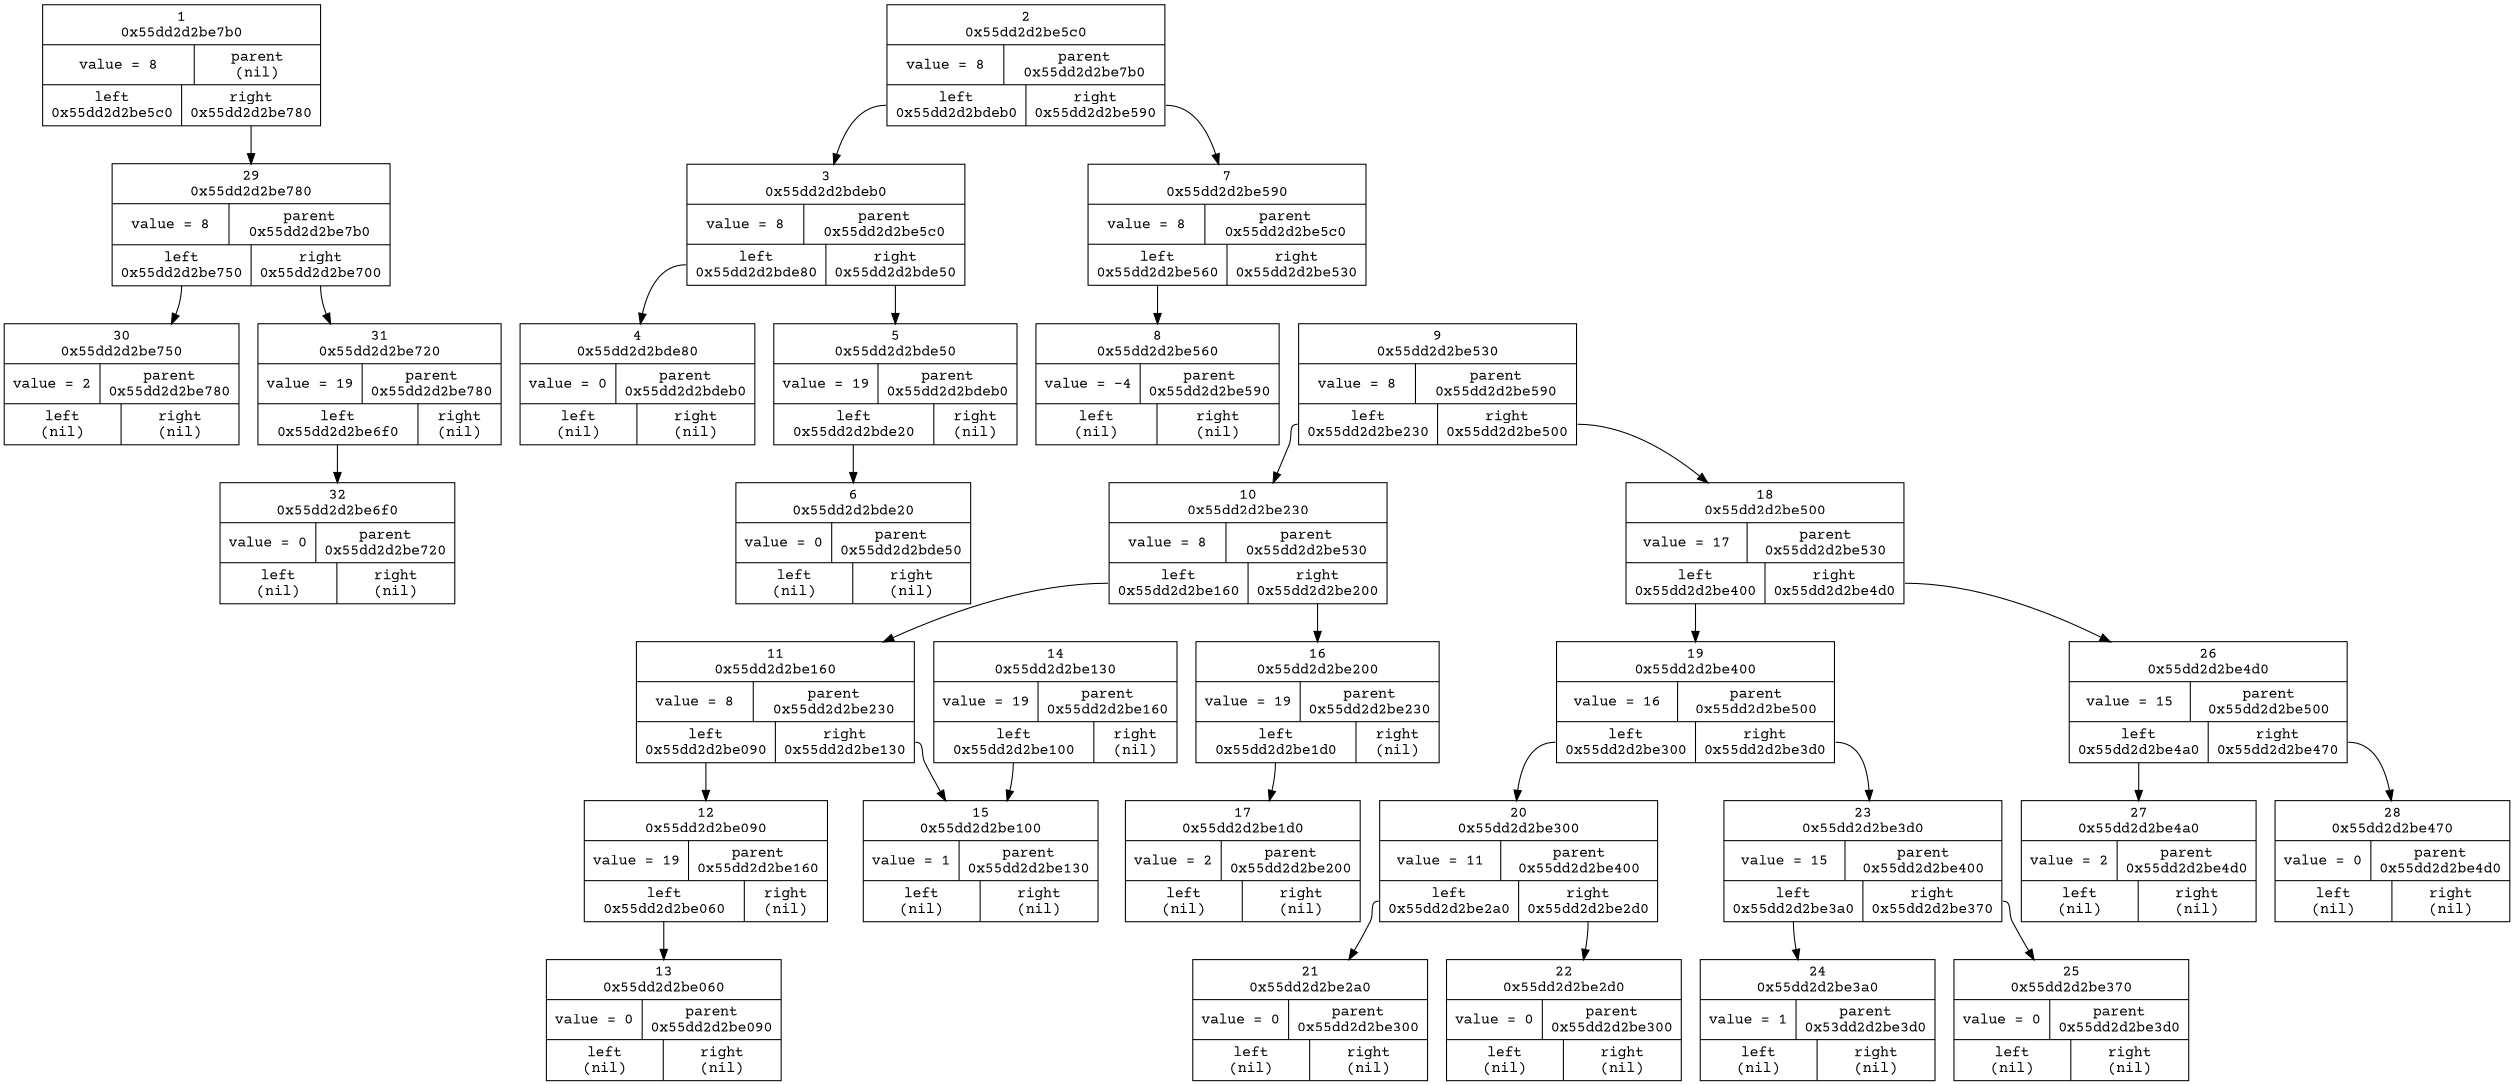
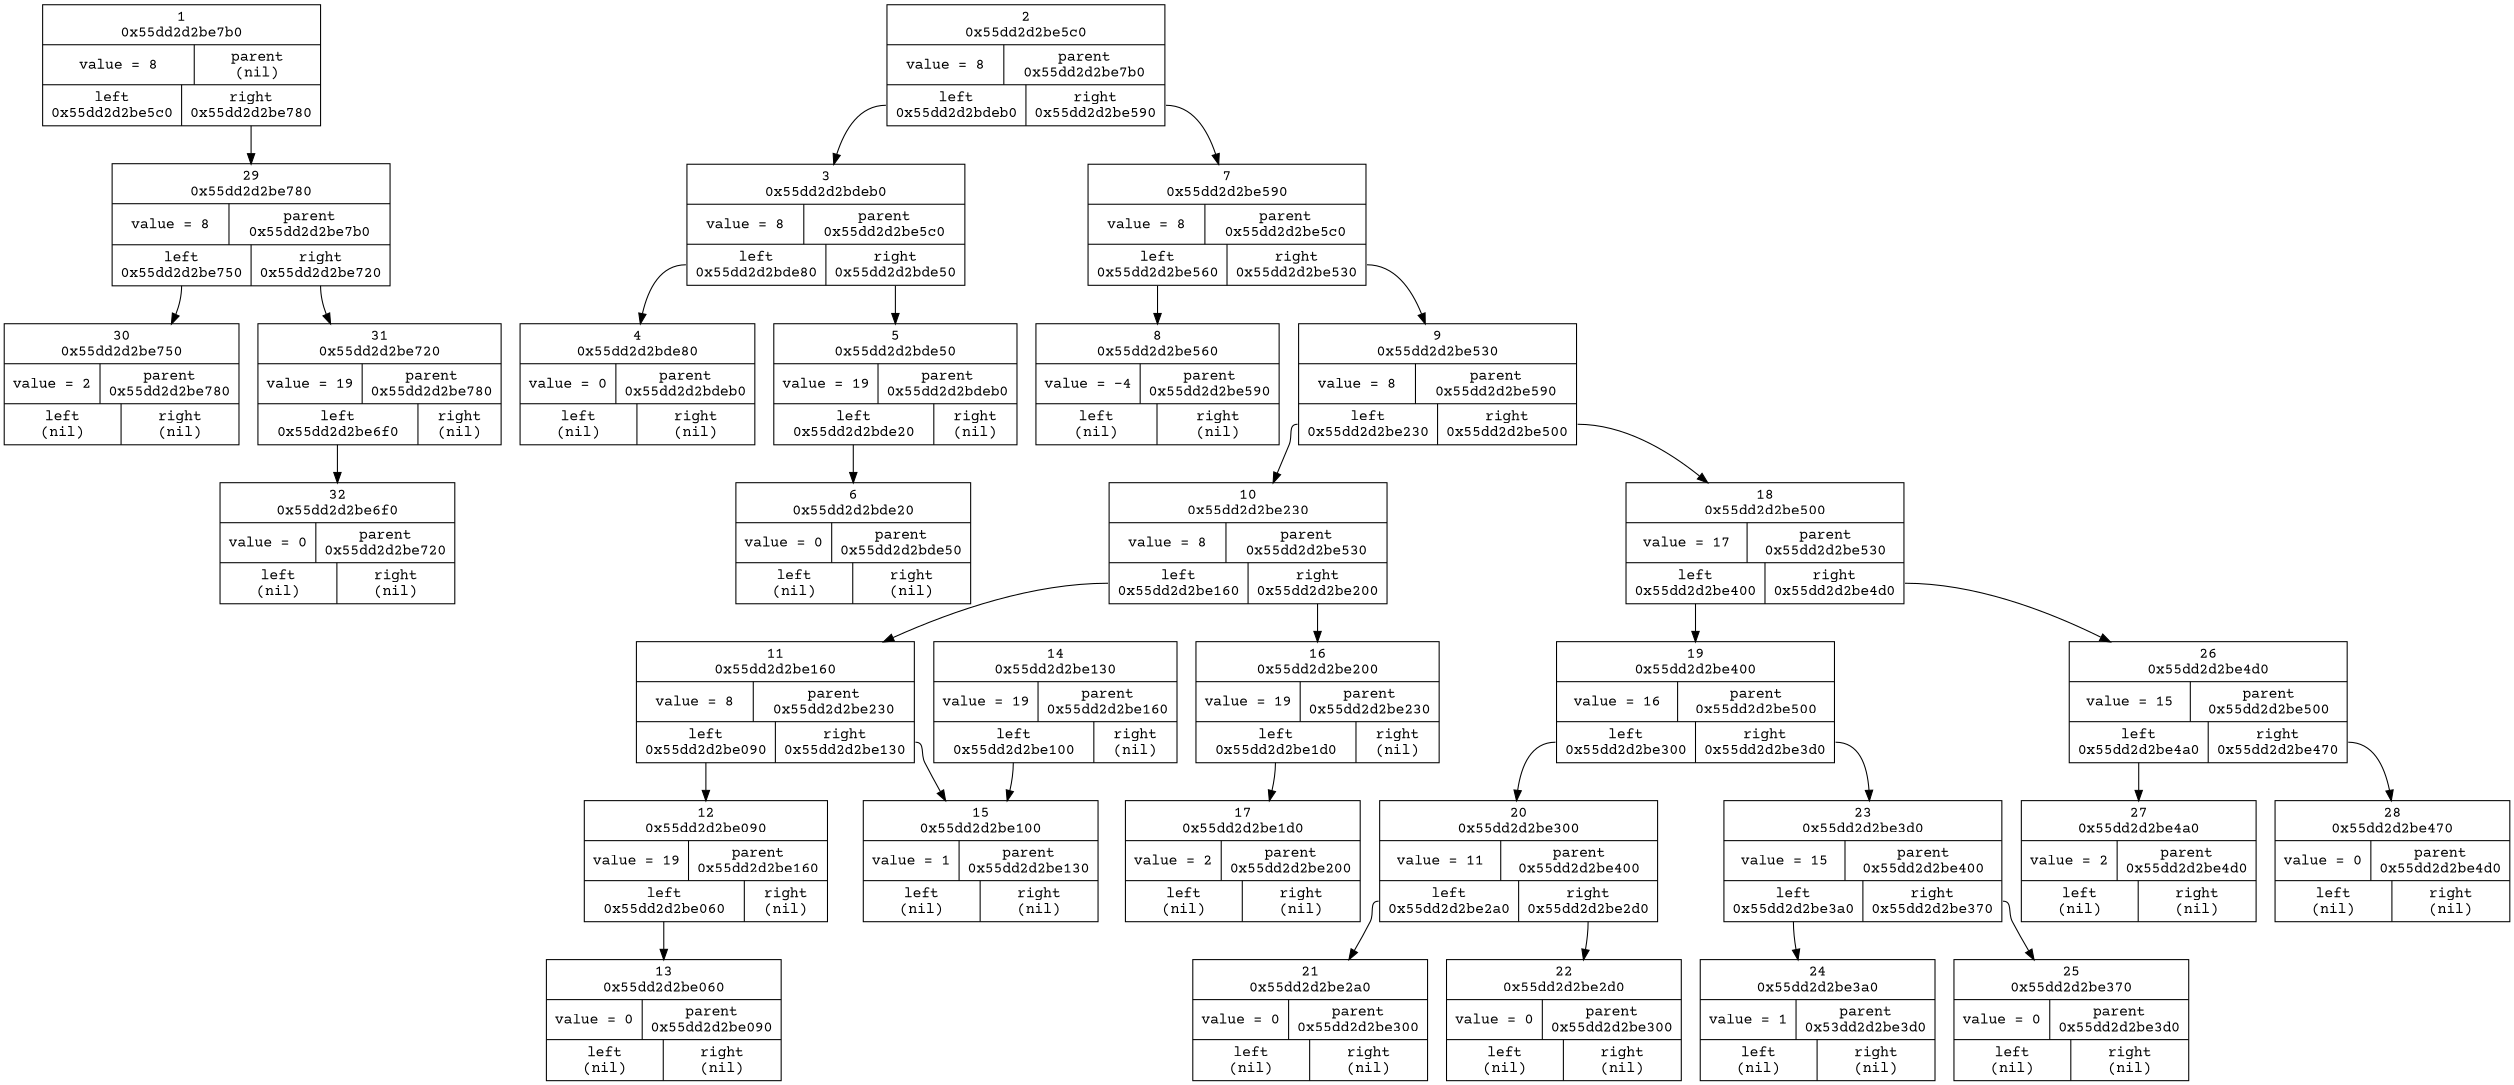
node "29": text "0x55dd2d2be700" -> "0x55dd2d2be720"
edge "7" -> "9": added
